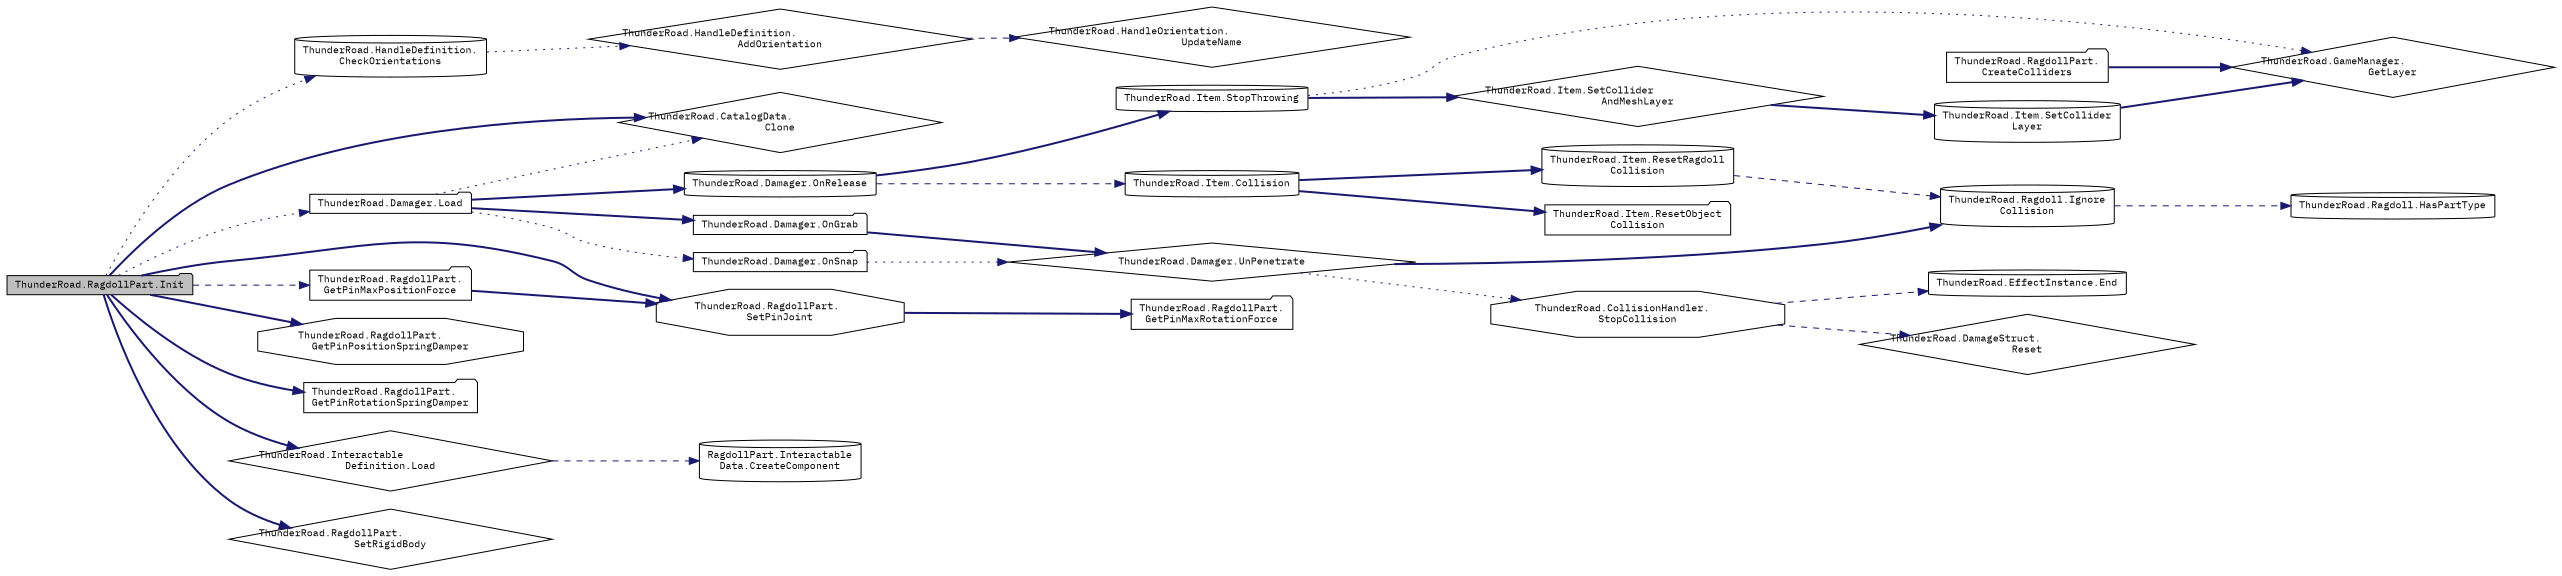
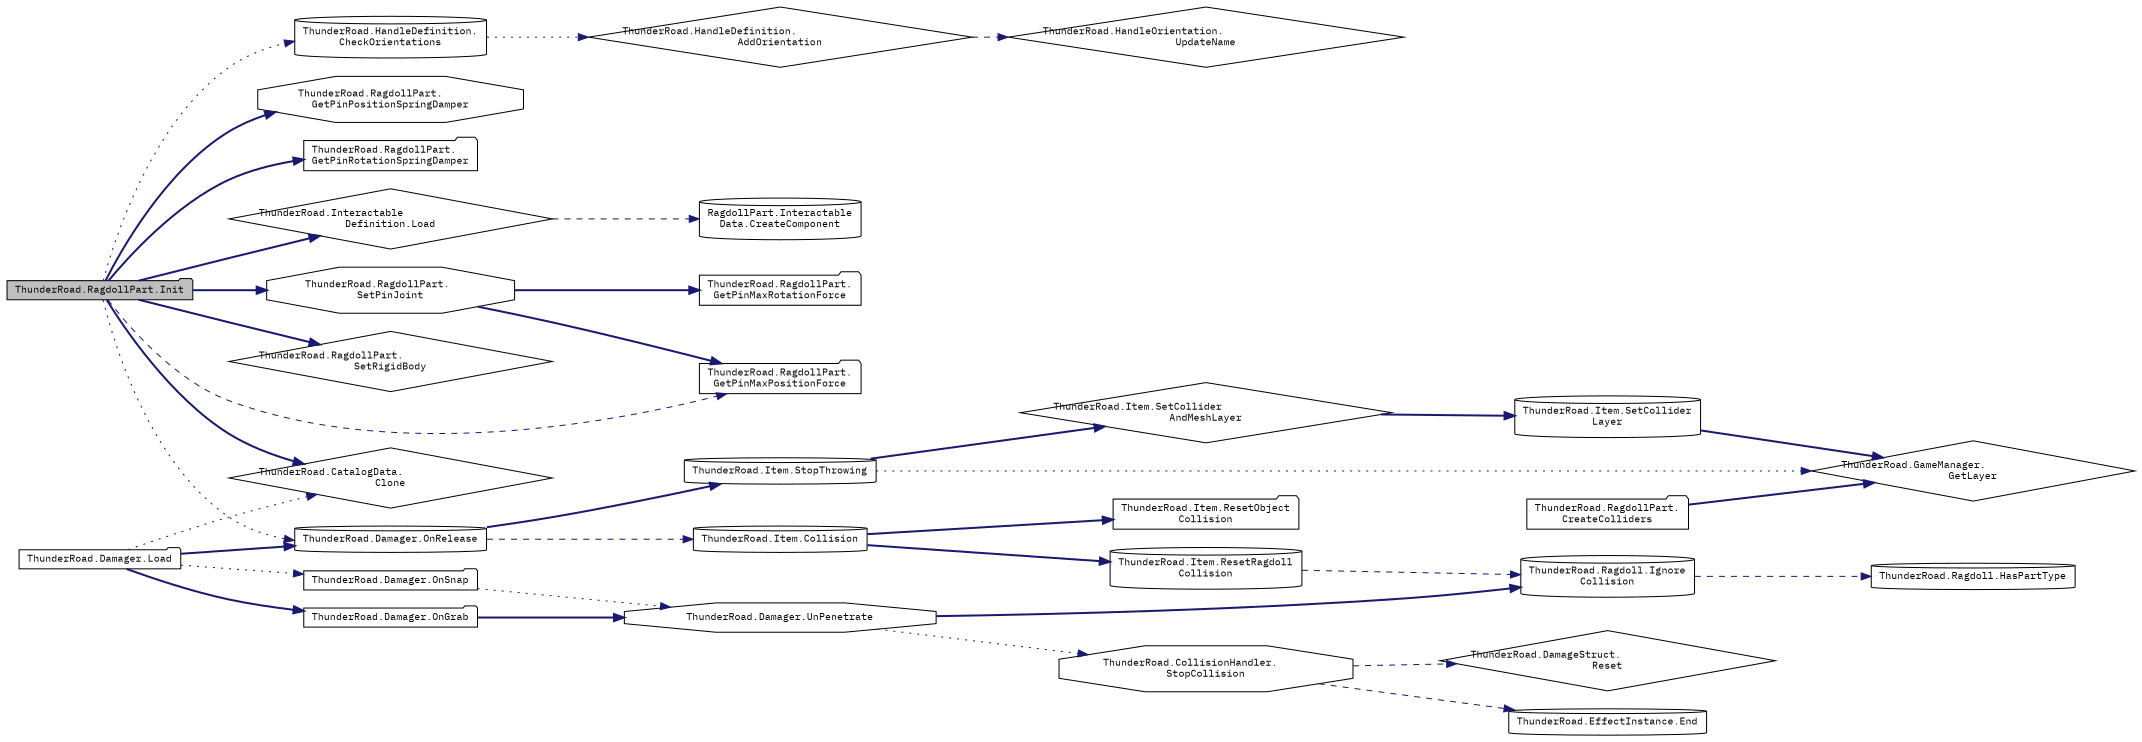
edge "ThunderRoad.RagdollPart.Init" -> "ThunderRoad.Damager.Load": now "ThunderRoad.RagdollPart.Init" -> "ThunderRoad.Damager.OnRelease"
node "ThunderRoad.Damager.UnPenetrate": shape diamond -> octagon
edge "ThunderRoad.RagdollPart. GetPinMaxPositionForce" -> "ThunderRoad.RagdollPart. SetPinJoint": reversed
